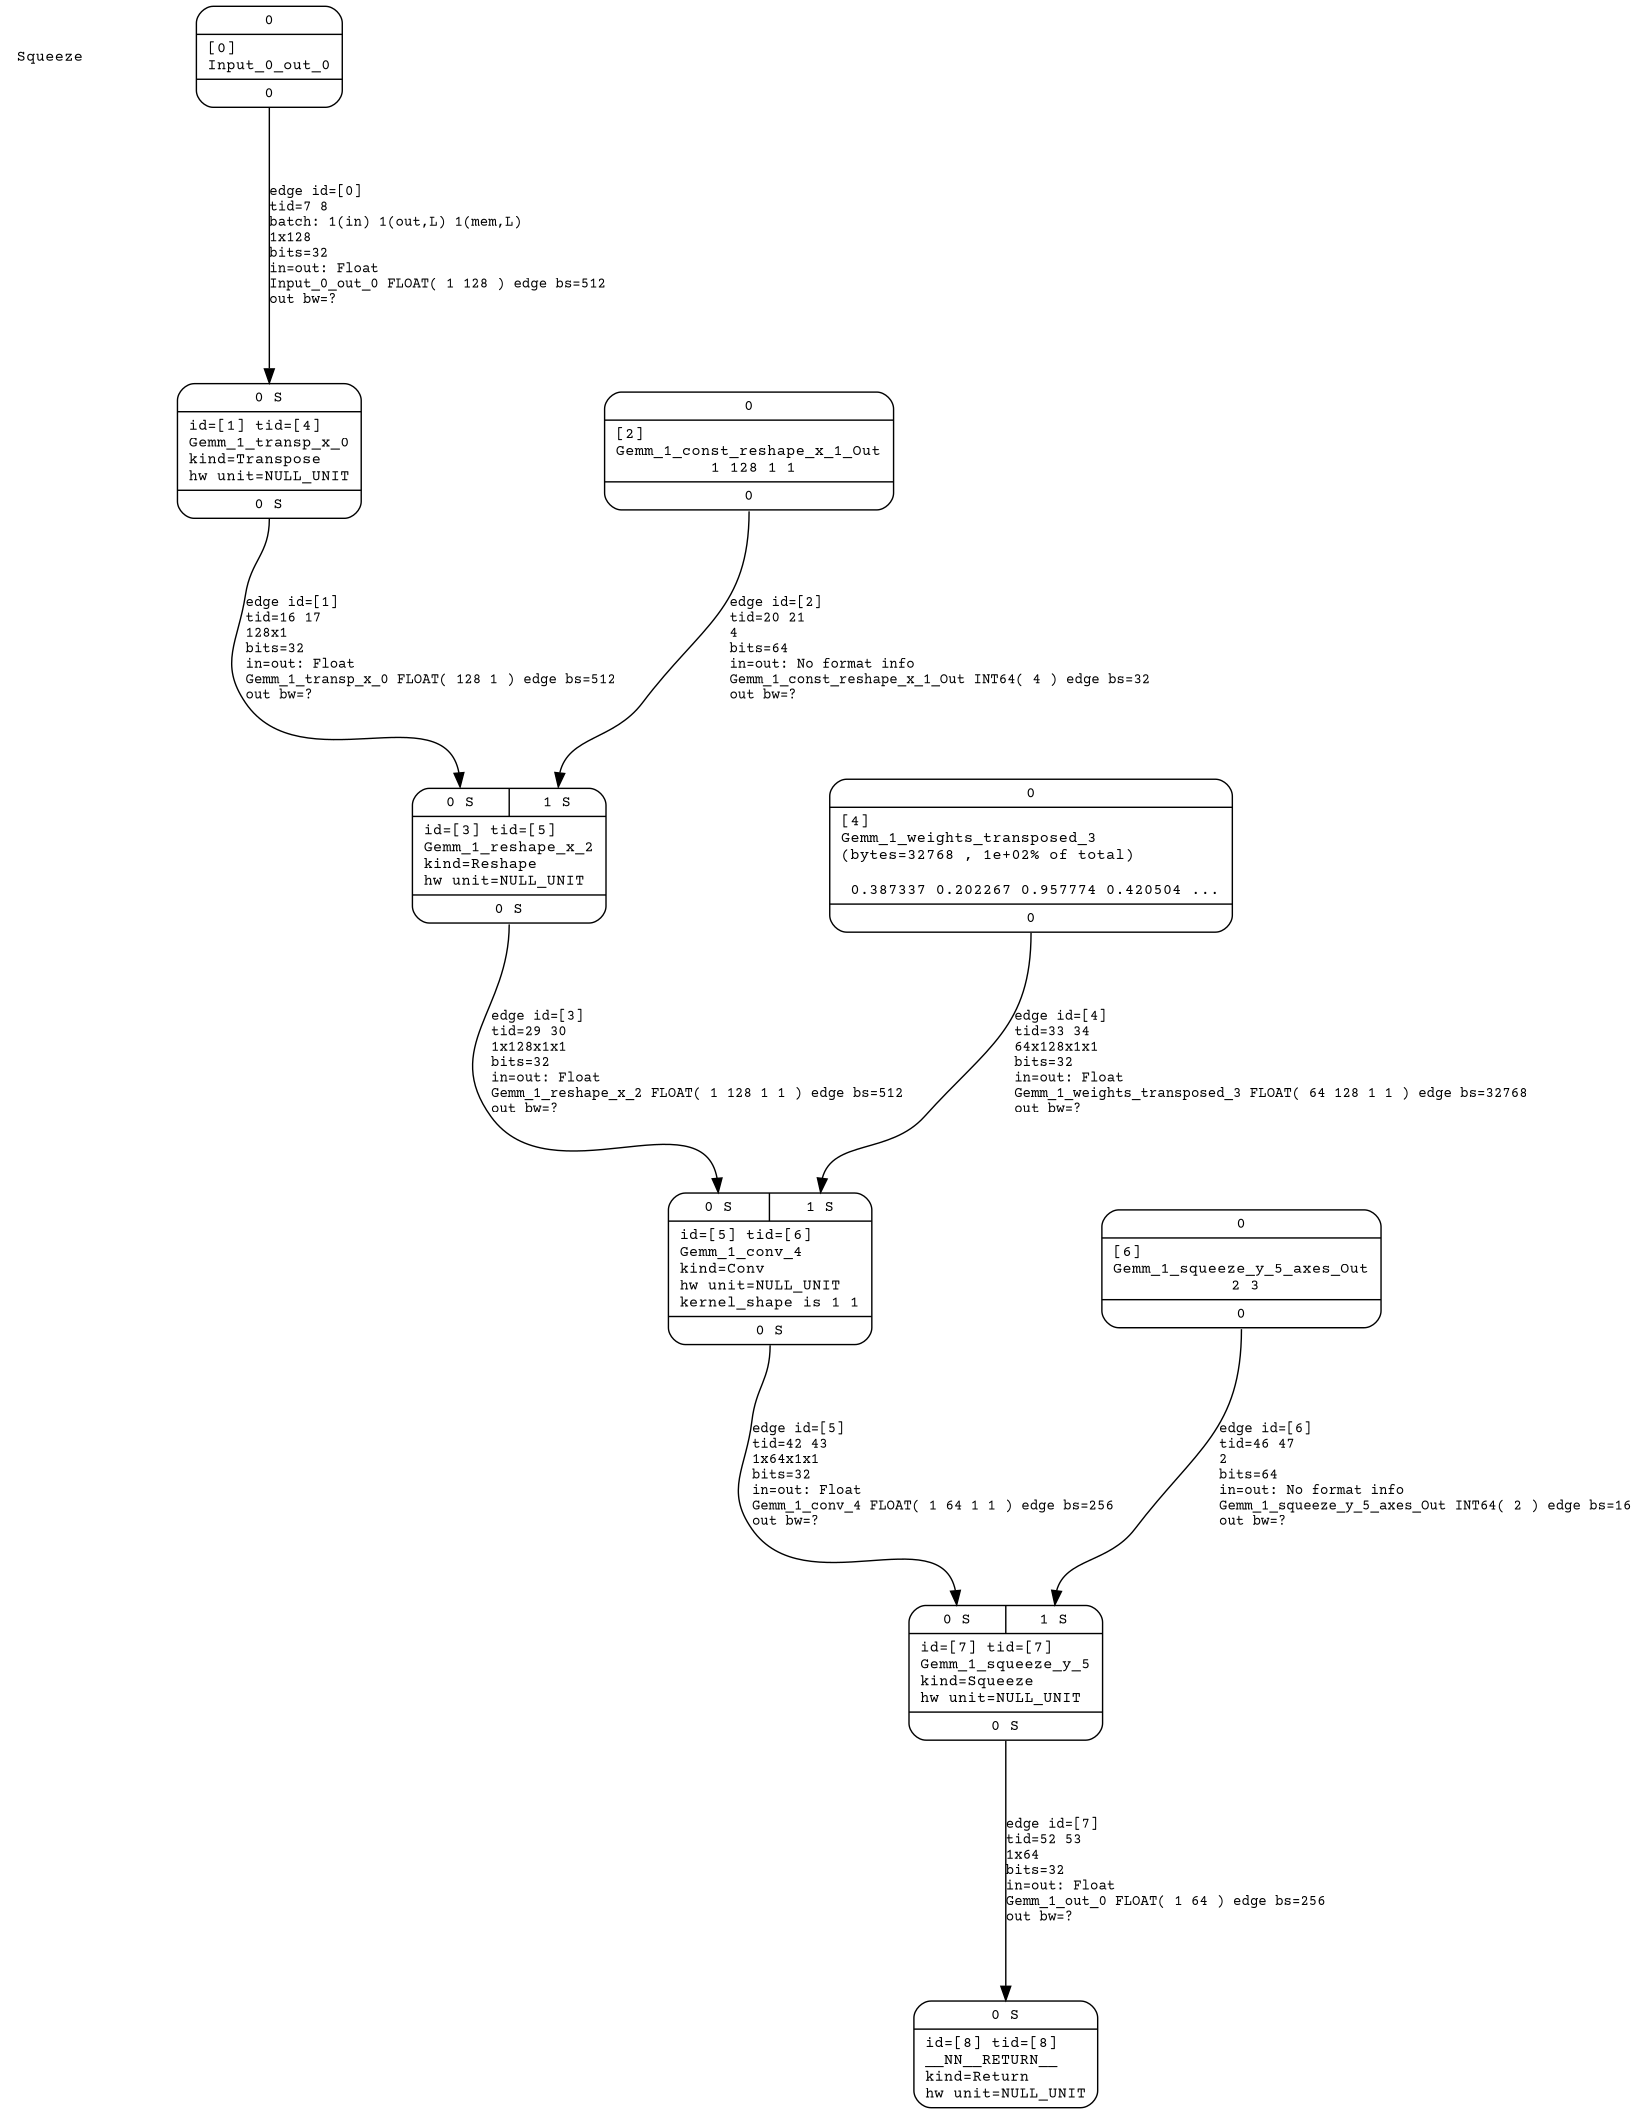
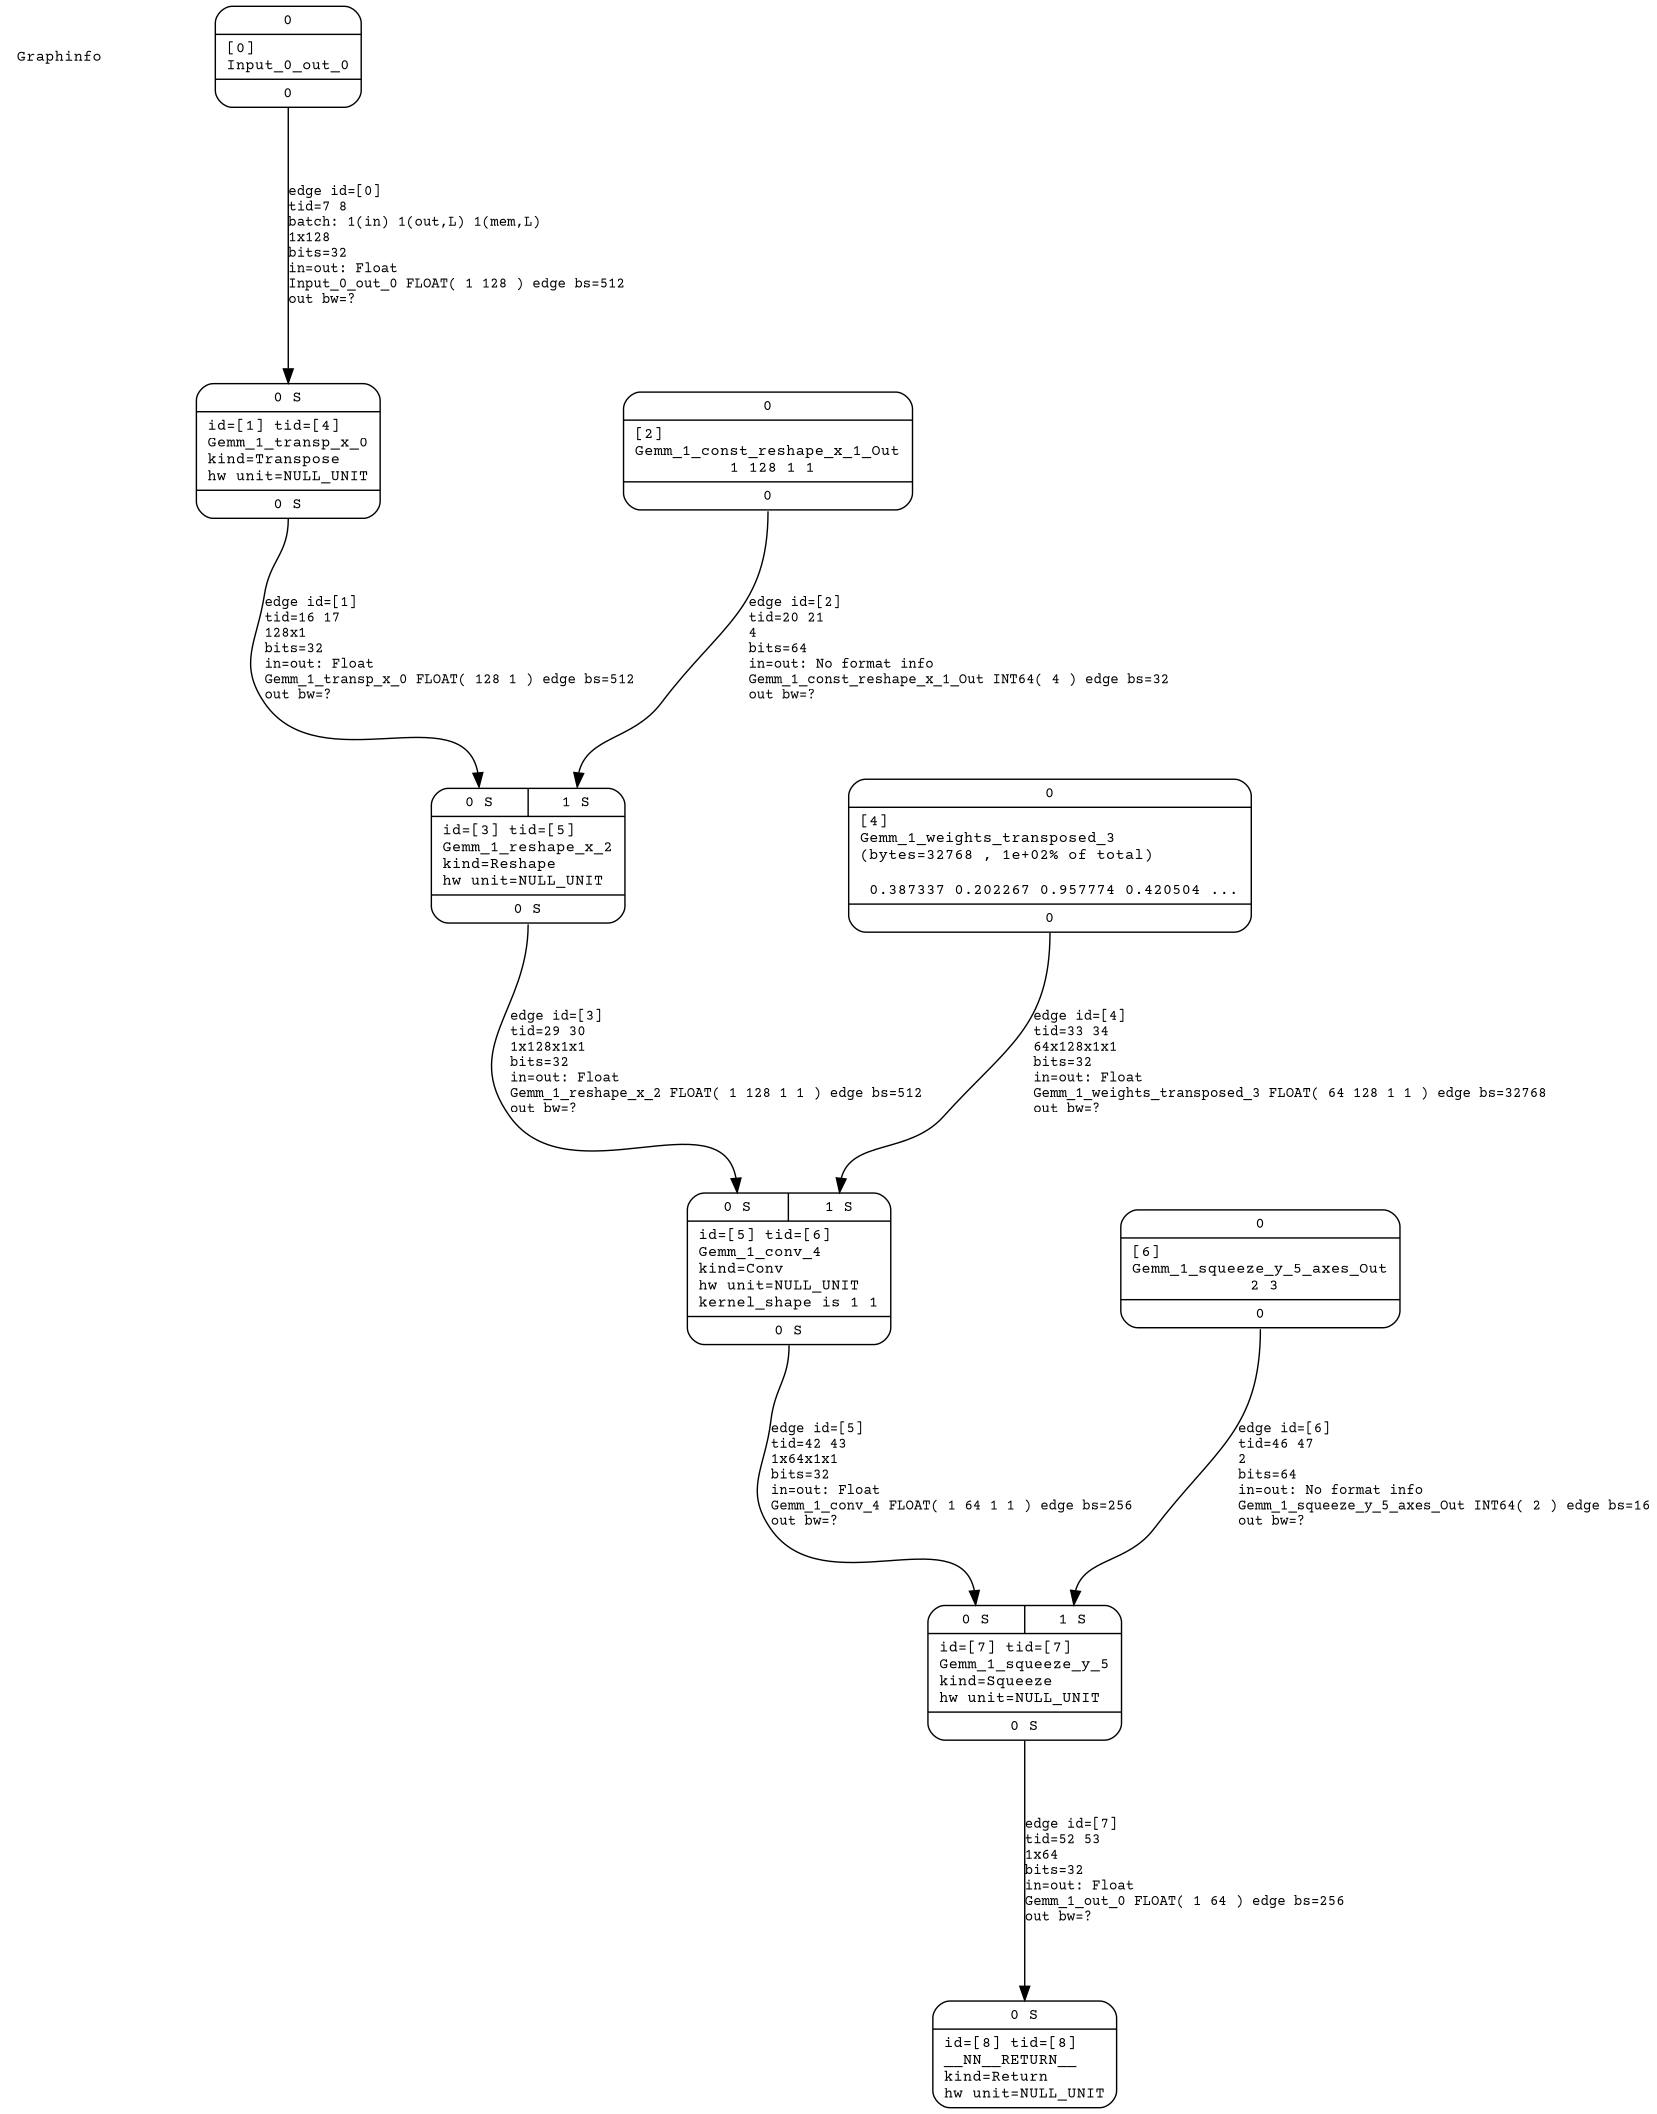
node "Squeeze": label "Squeeze" -> "Graphinfo"
